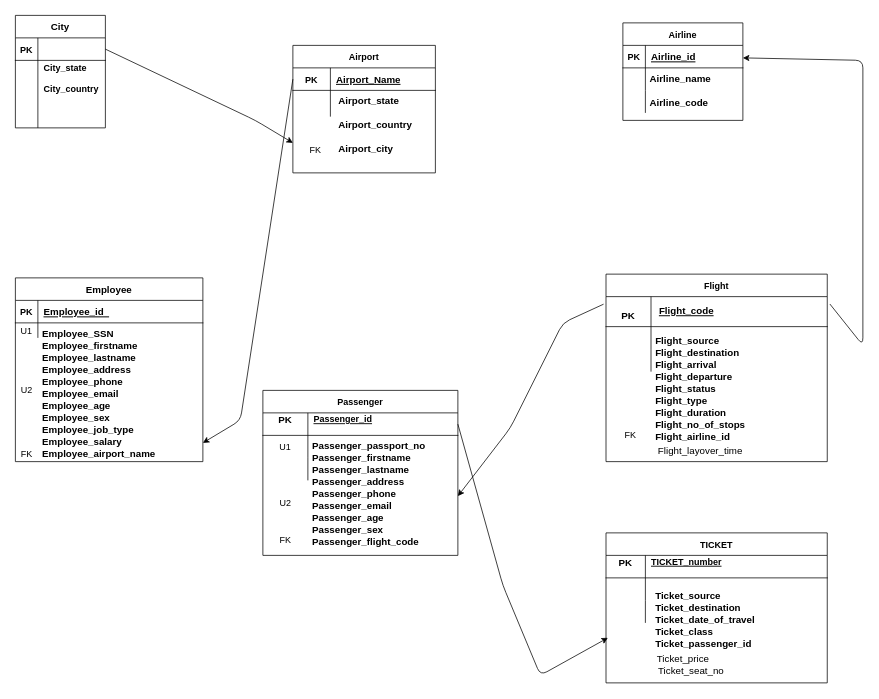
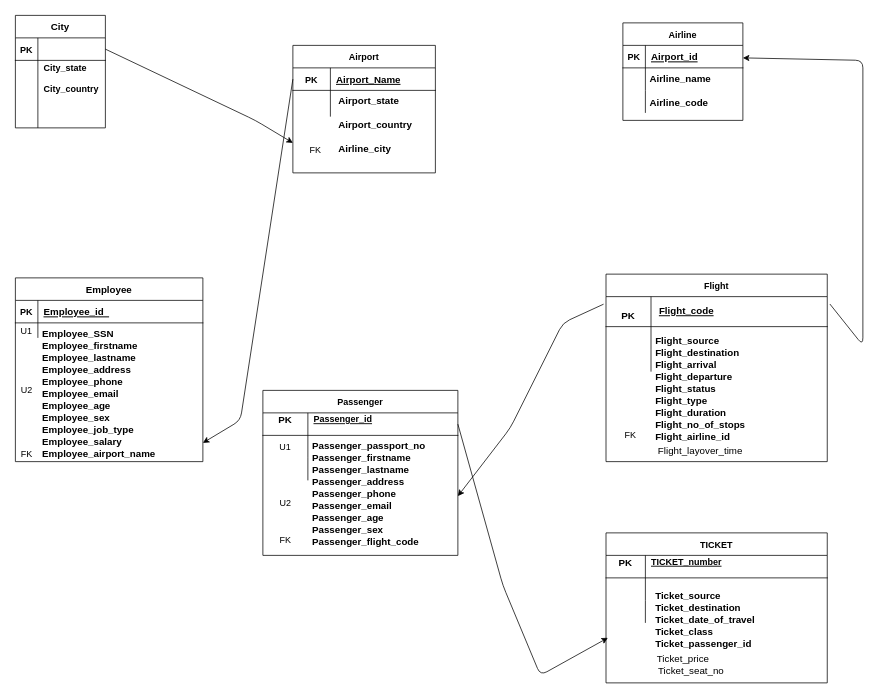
node "Airline_id": label "Airline_id" -> "Airport_id"
node "Airport_state Airport_country Airport_city": label "Airport_state Airport_country Airport_city" -> "Airport_state Airport_country Airline_city"
